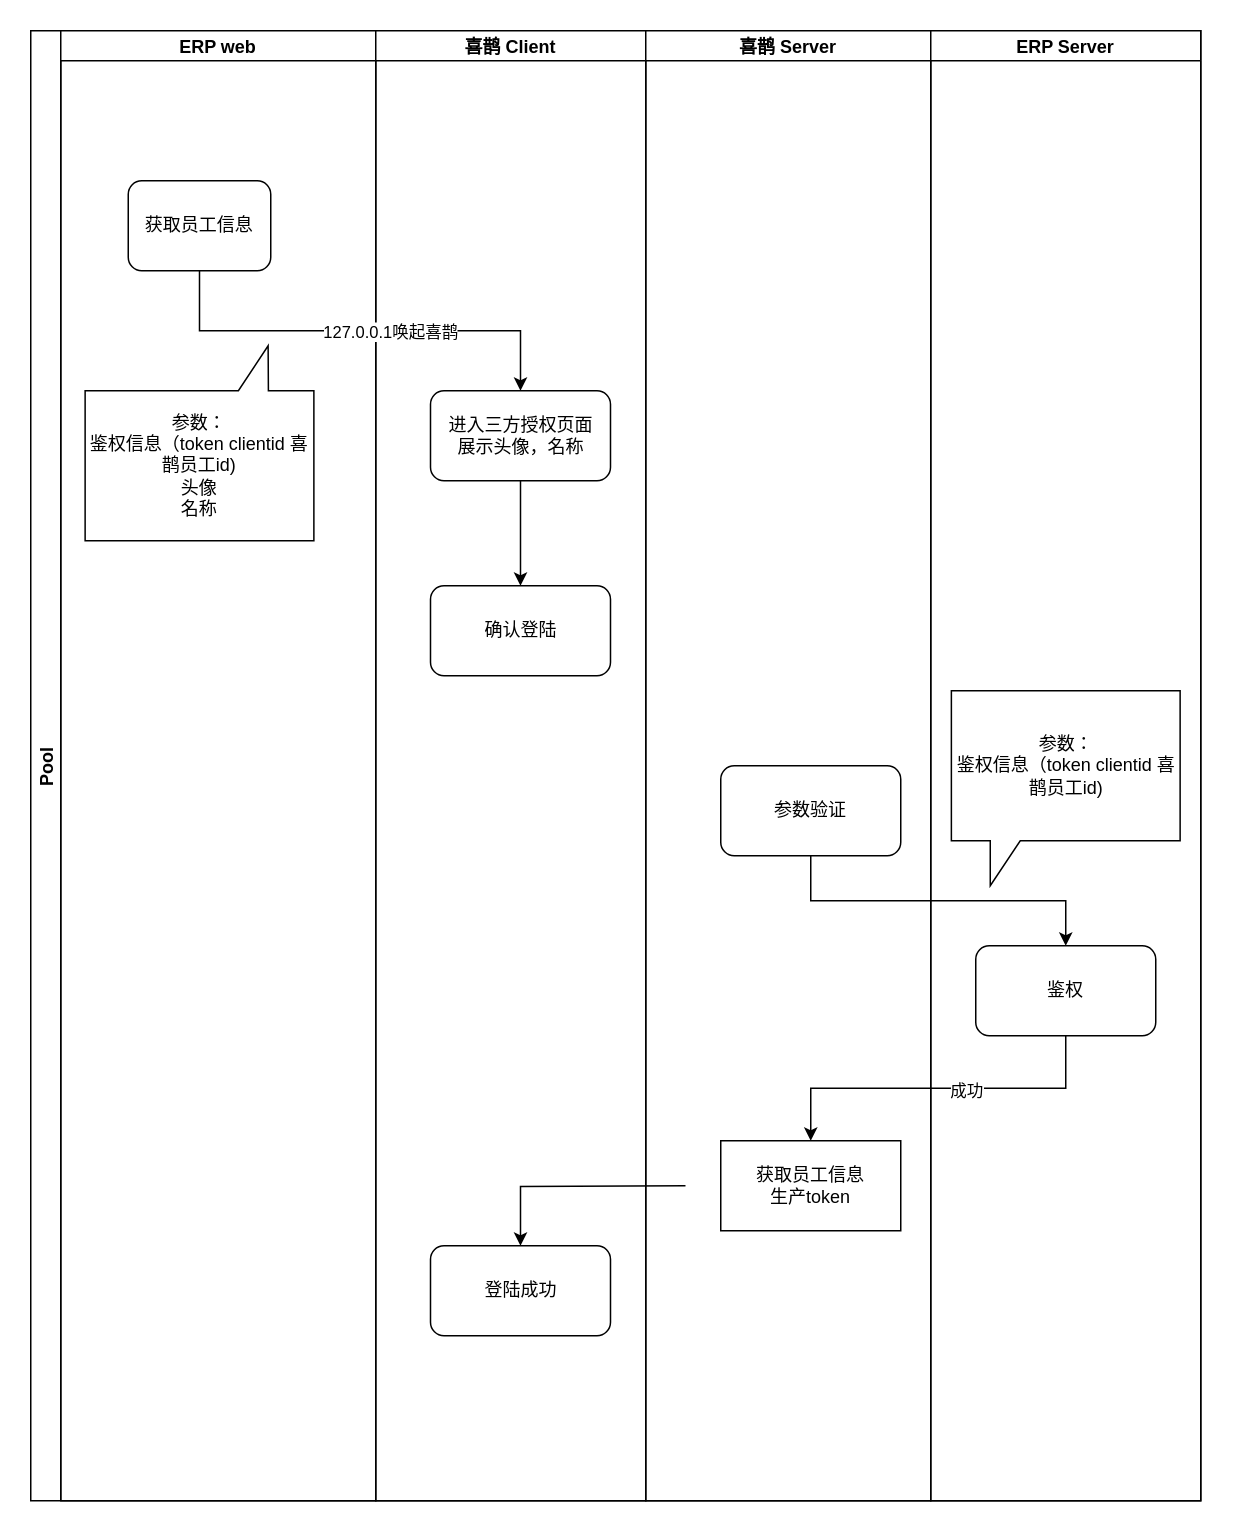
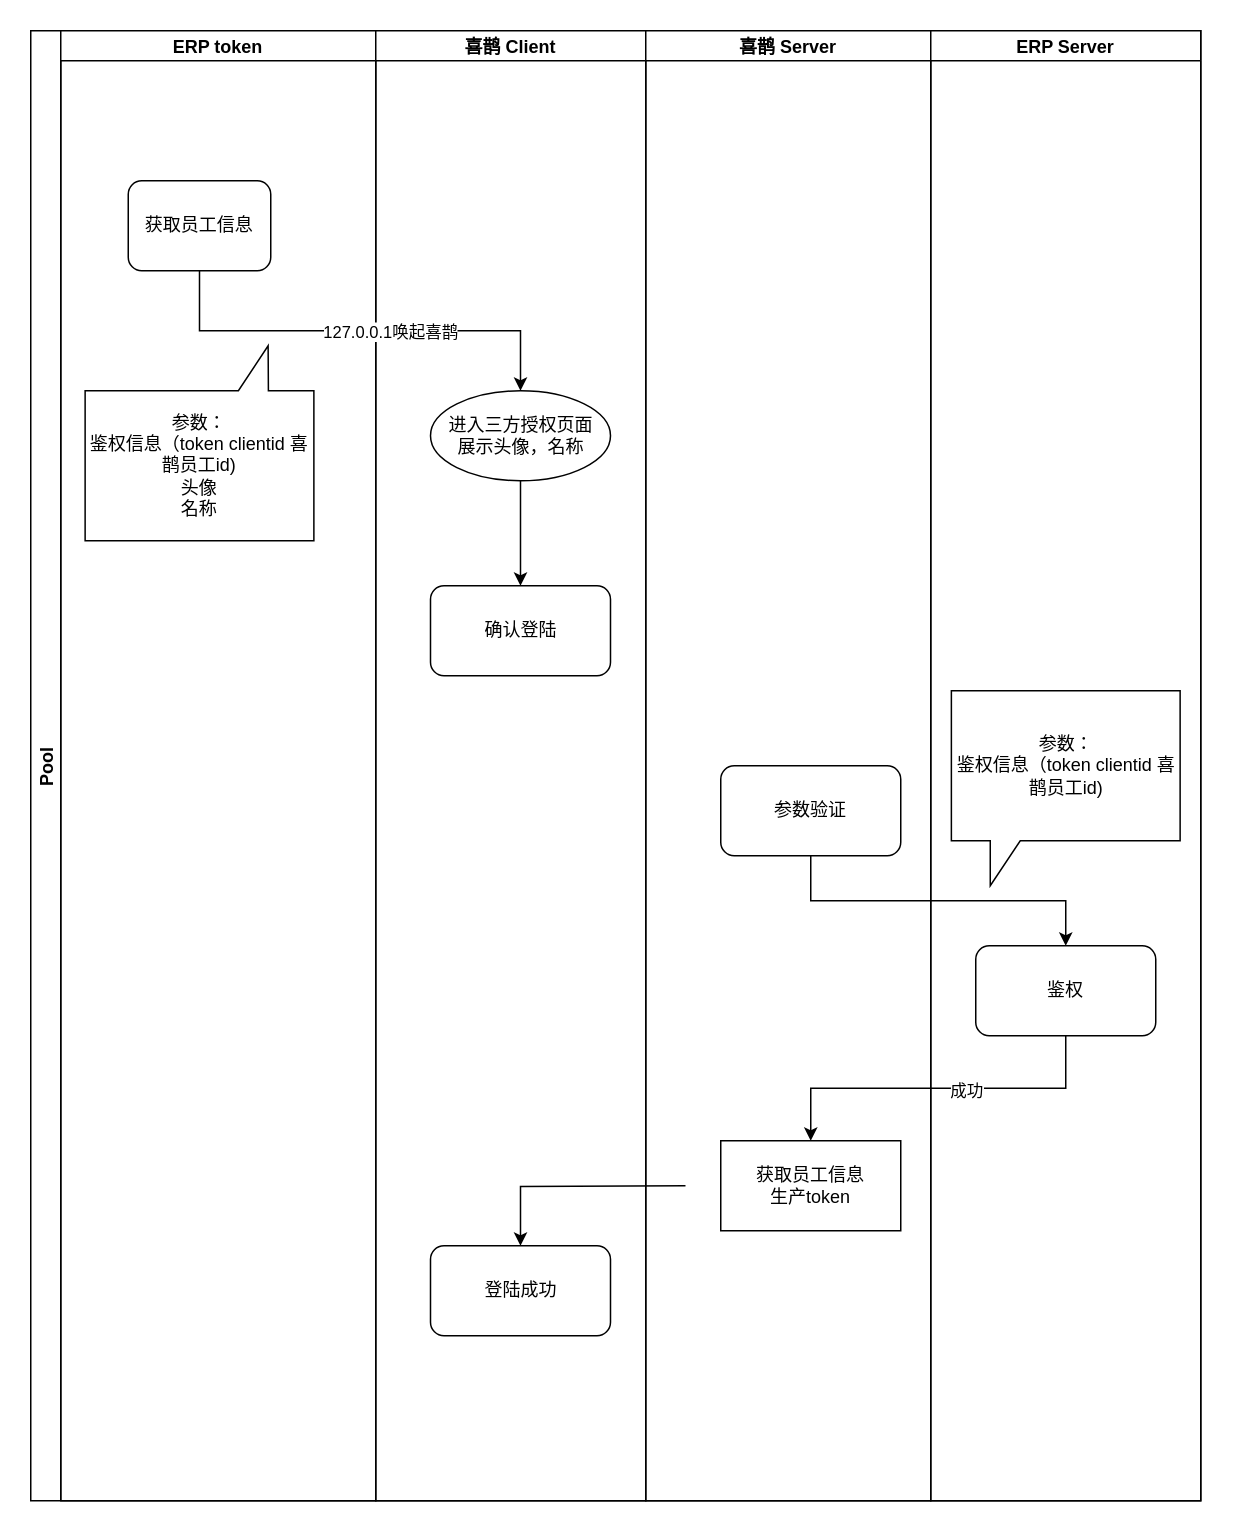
node "ERP web": label "ERP web" -> "ERP token"
node "进入三方授权页面 展示头像，名称": shape rounded rectangle -> ellipse
